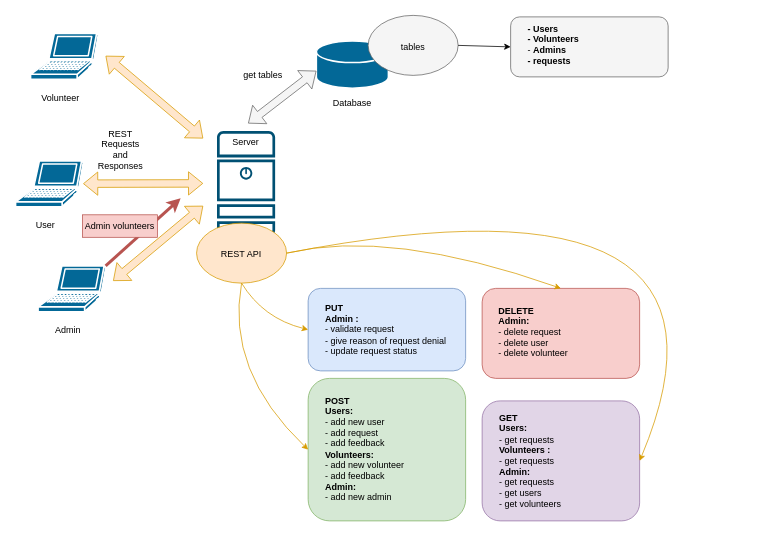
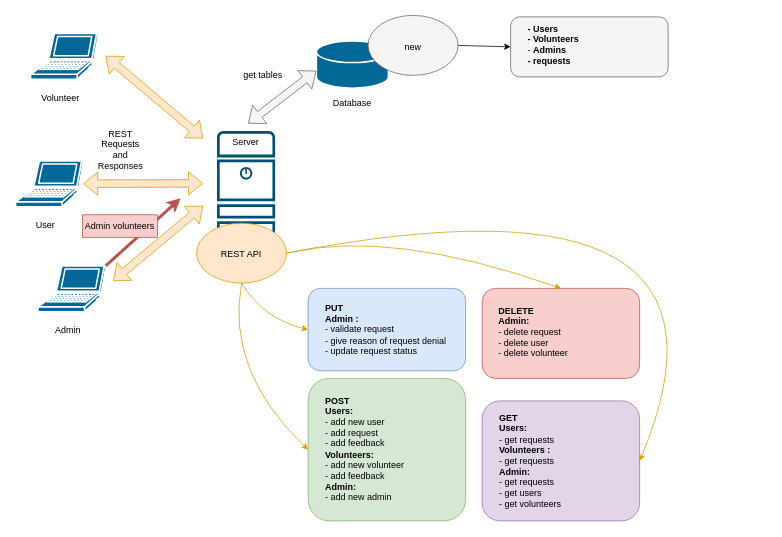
node "tables": label "tables" -> "new"
